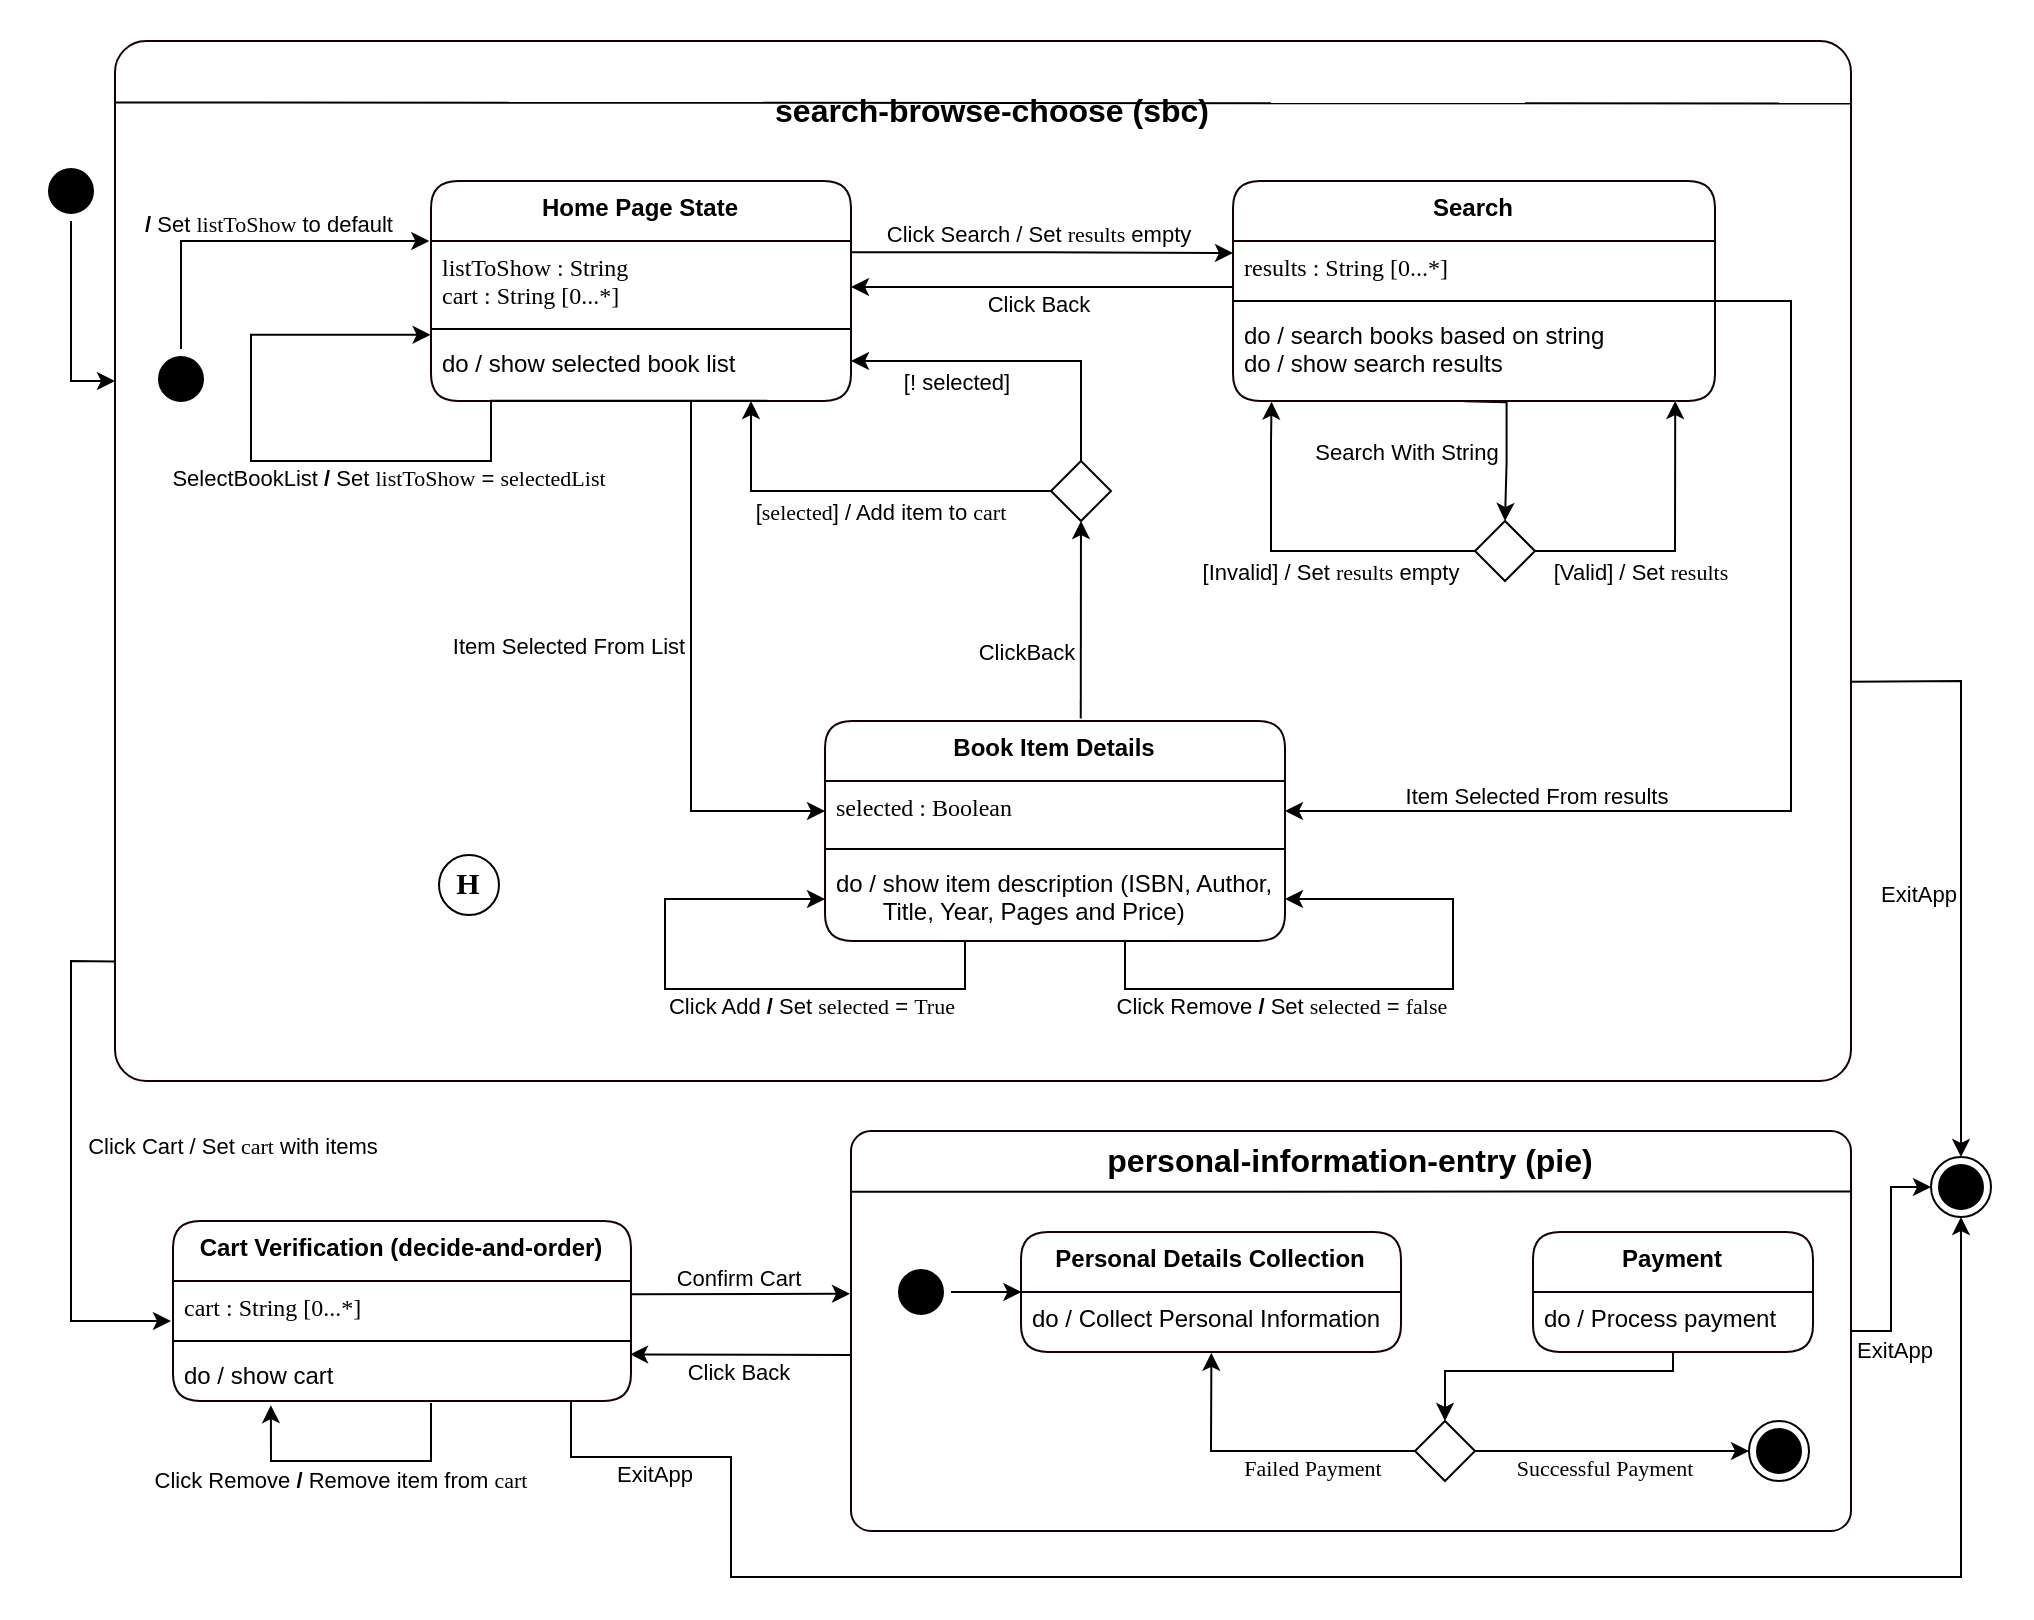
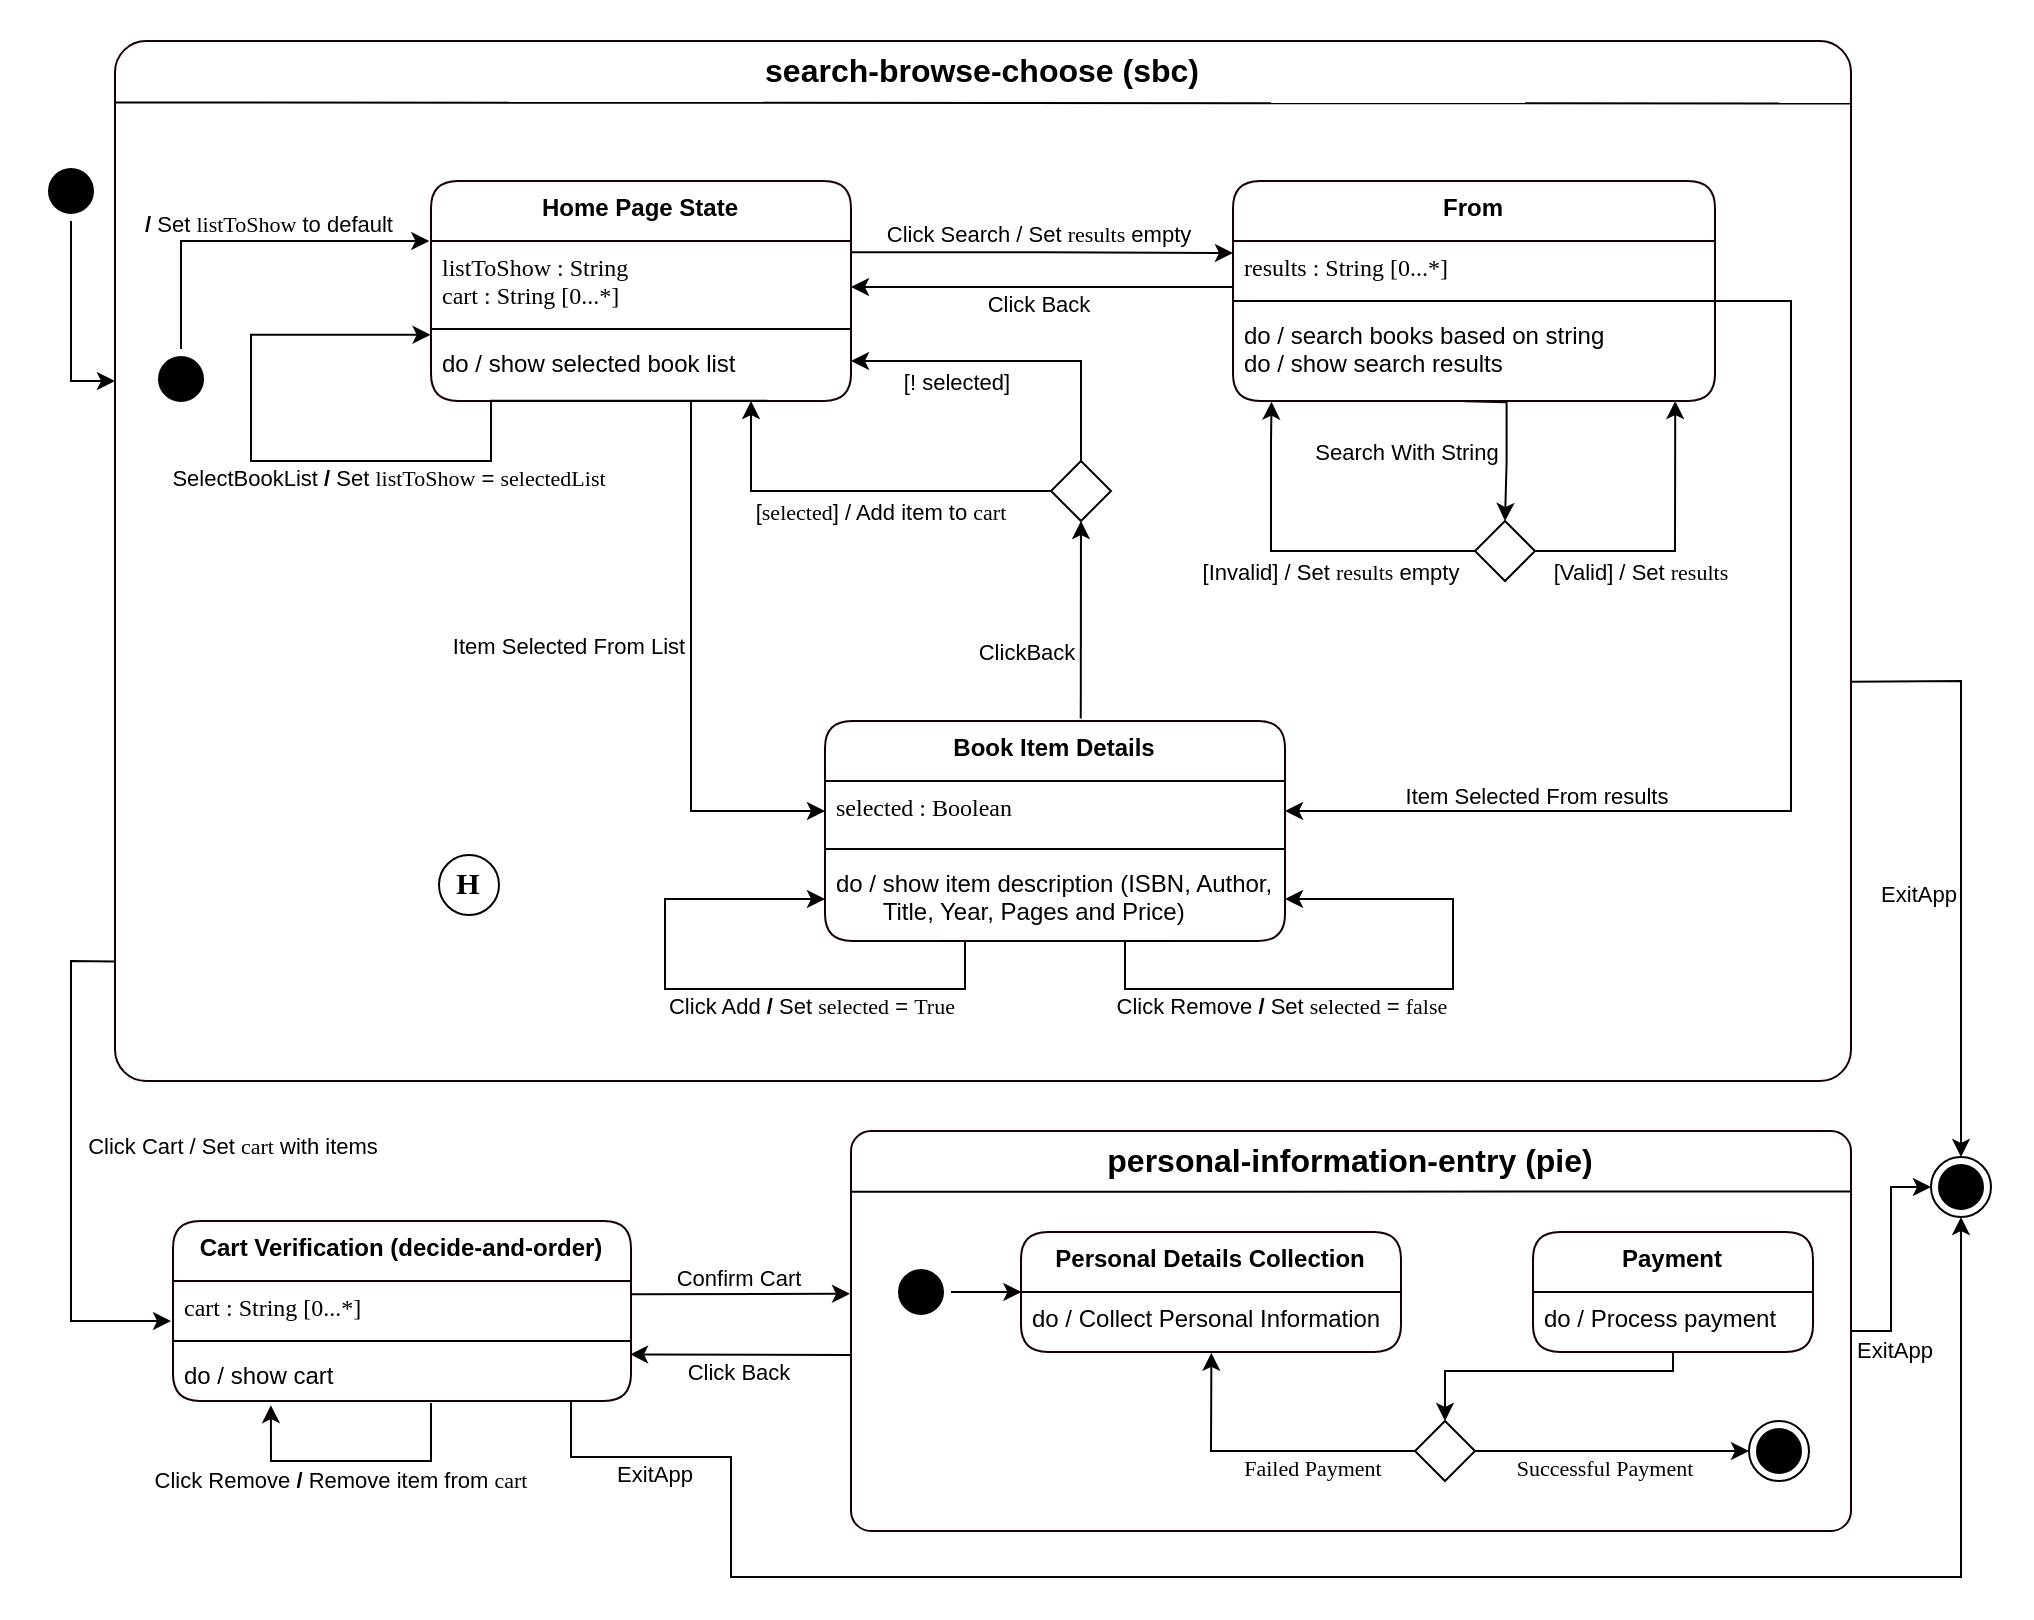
node "search-browse-choose (sbc)": moved (993, 111) -> (983, 71)
node "Search": label "Search" -> "From"
